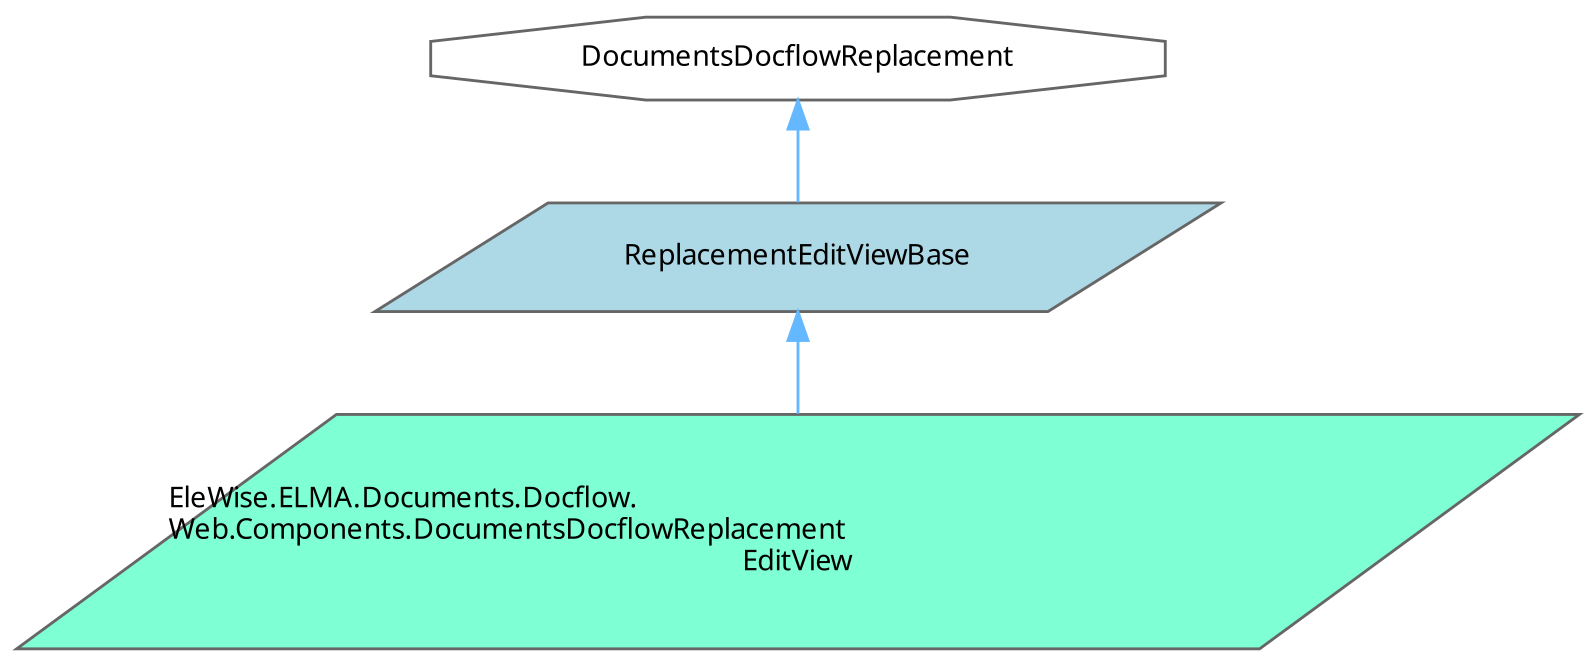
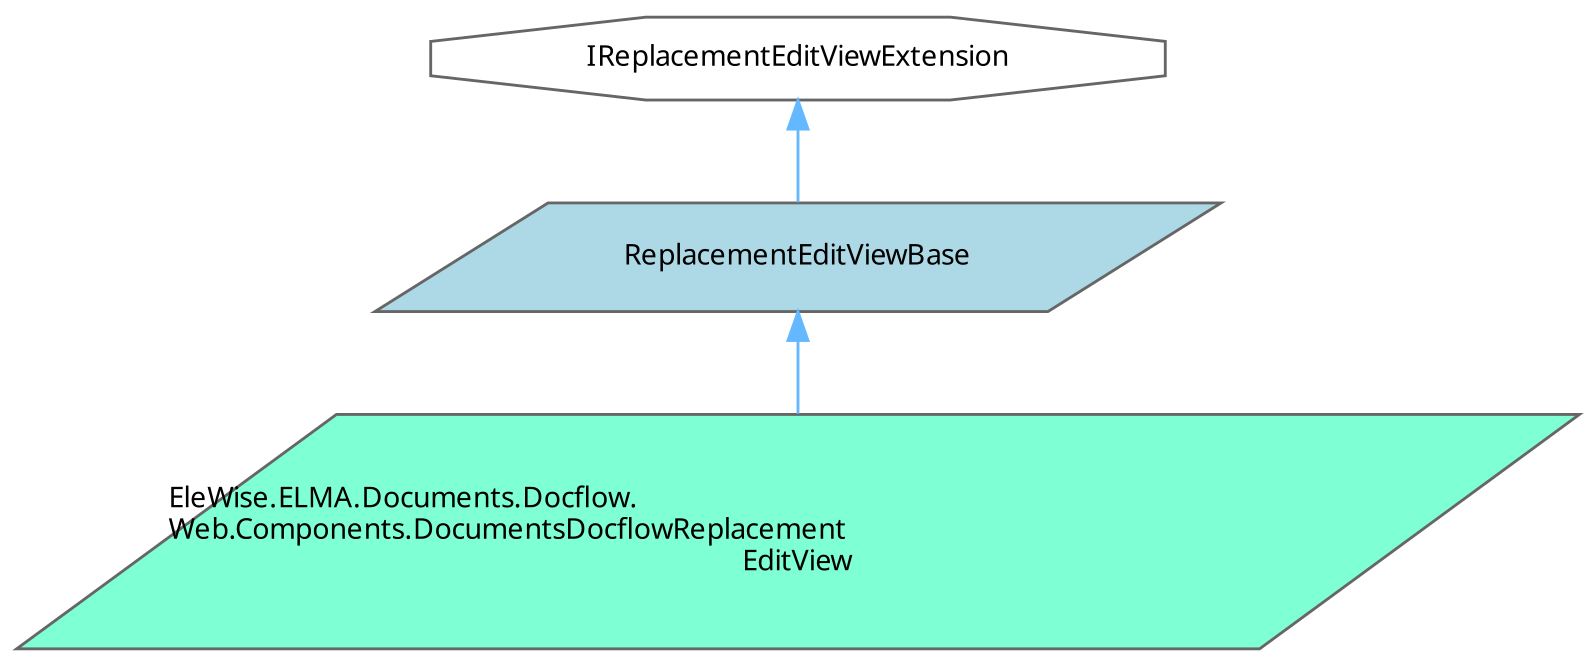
node "DocumentsDocflowReplacement": label "DocumentsDocflowReplacement" -> "IReplacementEditViewExtension"
